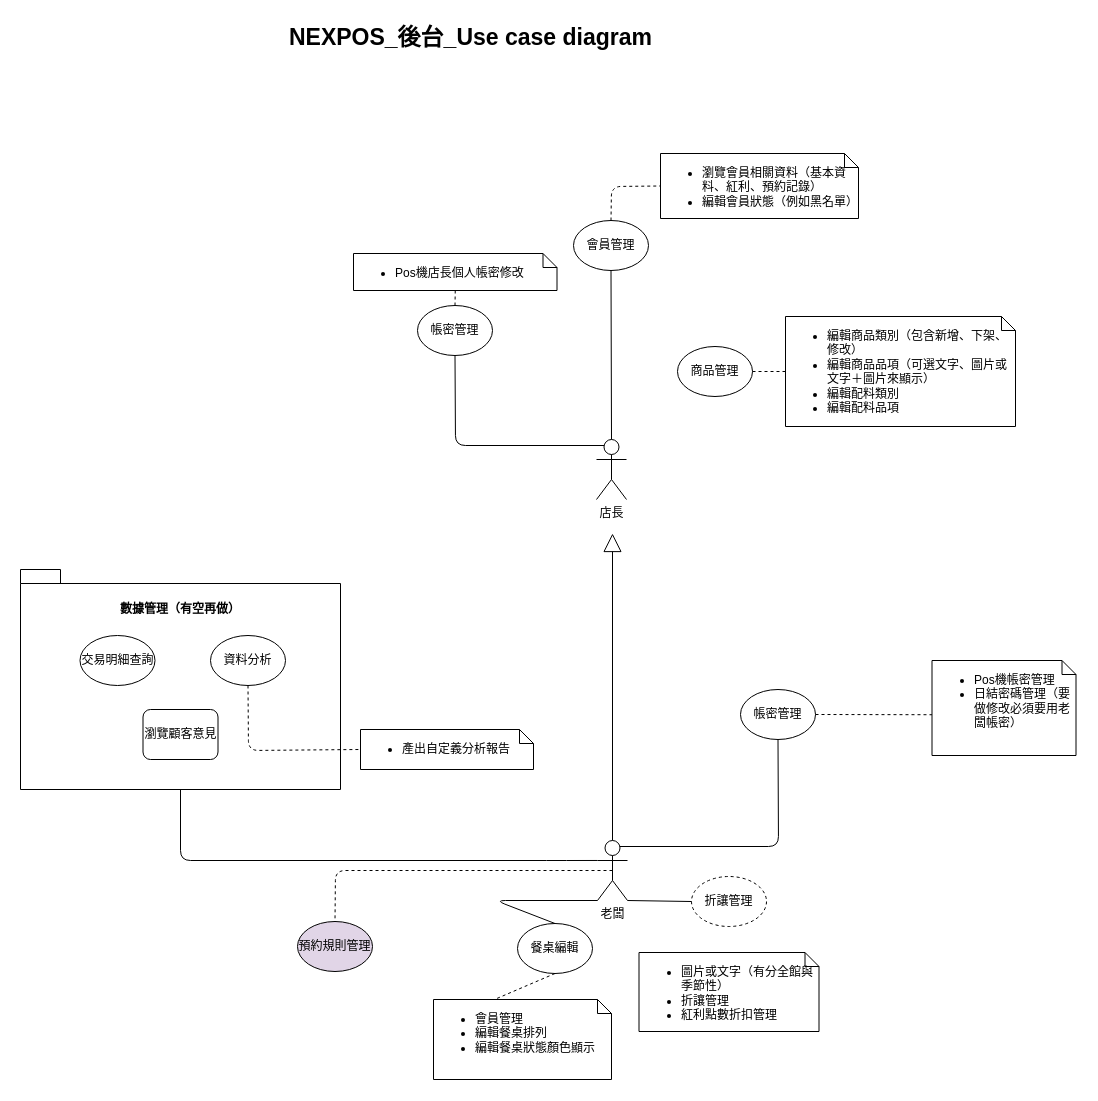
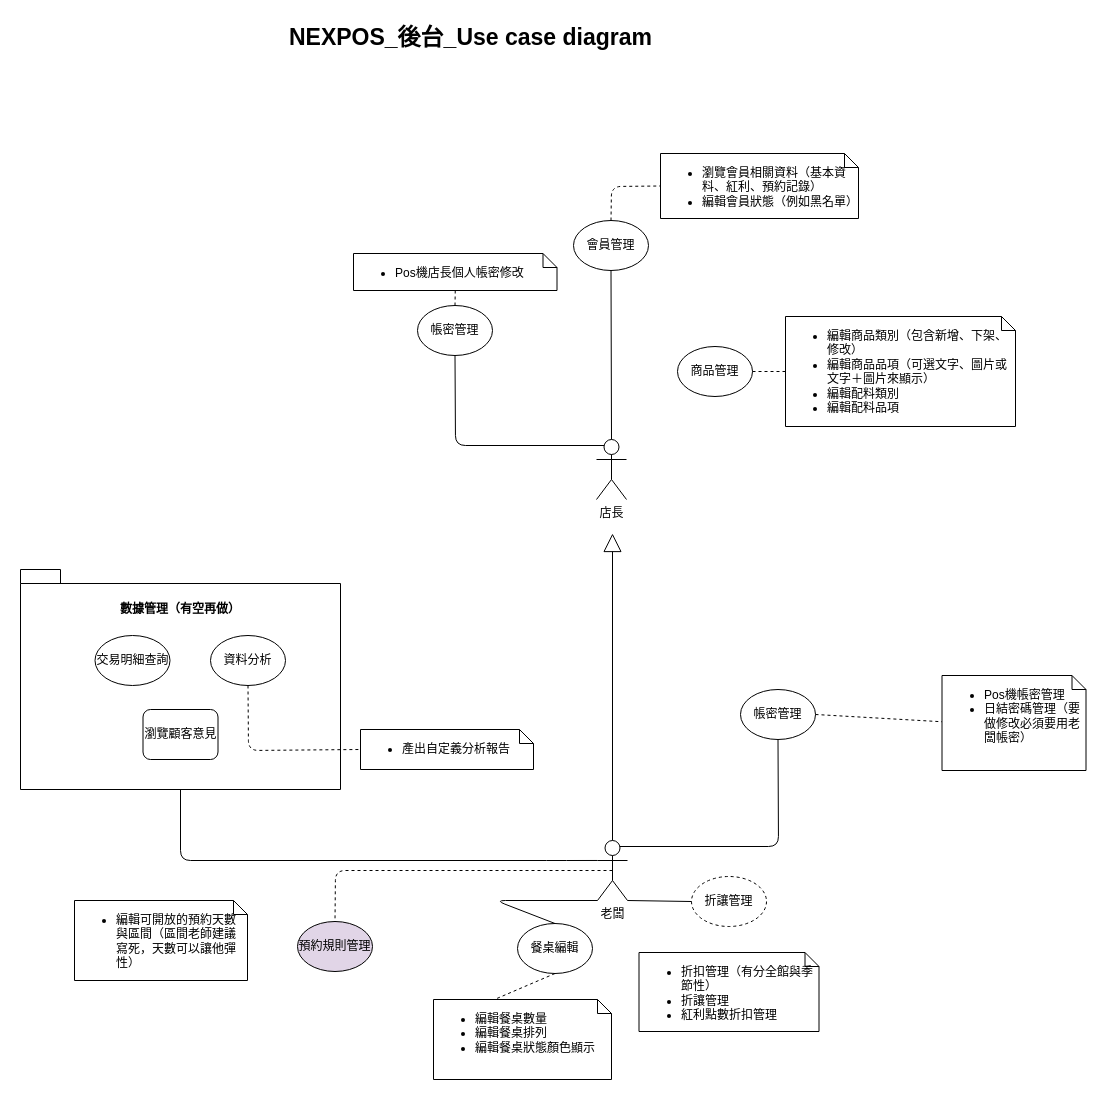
node "交易明細查詢": moved (118, 661) -> (133, 661)
node "Pos機帳密管理 日結密碼管理（要做修改必須要用老闆帳密）": moved (1004, 708) -> (1014, 723)
node "編輯可開放的預約天數與區間（區間老師建議寫死，天數可以讓他彈性）": added
node "圖片或文字（有分全館與季節性） 折讓管理 紅利點數折扣管理": label "圖片或文字（有分全館與季節性） 折讓管理 紅利點數折扣管理" -> "折扣管理（有分全館與季節性） 折讓管理 紅利點數折扣管理"
node "會員管理 編輯餐桌排列 編輯餐桌狀態顏色顯示": label "會員管理 編輯餐桌排列 編輯餐桌狀態顏色顯示" -> "編輯餐桌數量 編輯餐桌排列 編輯餐桌狀態顏色顯示"
